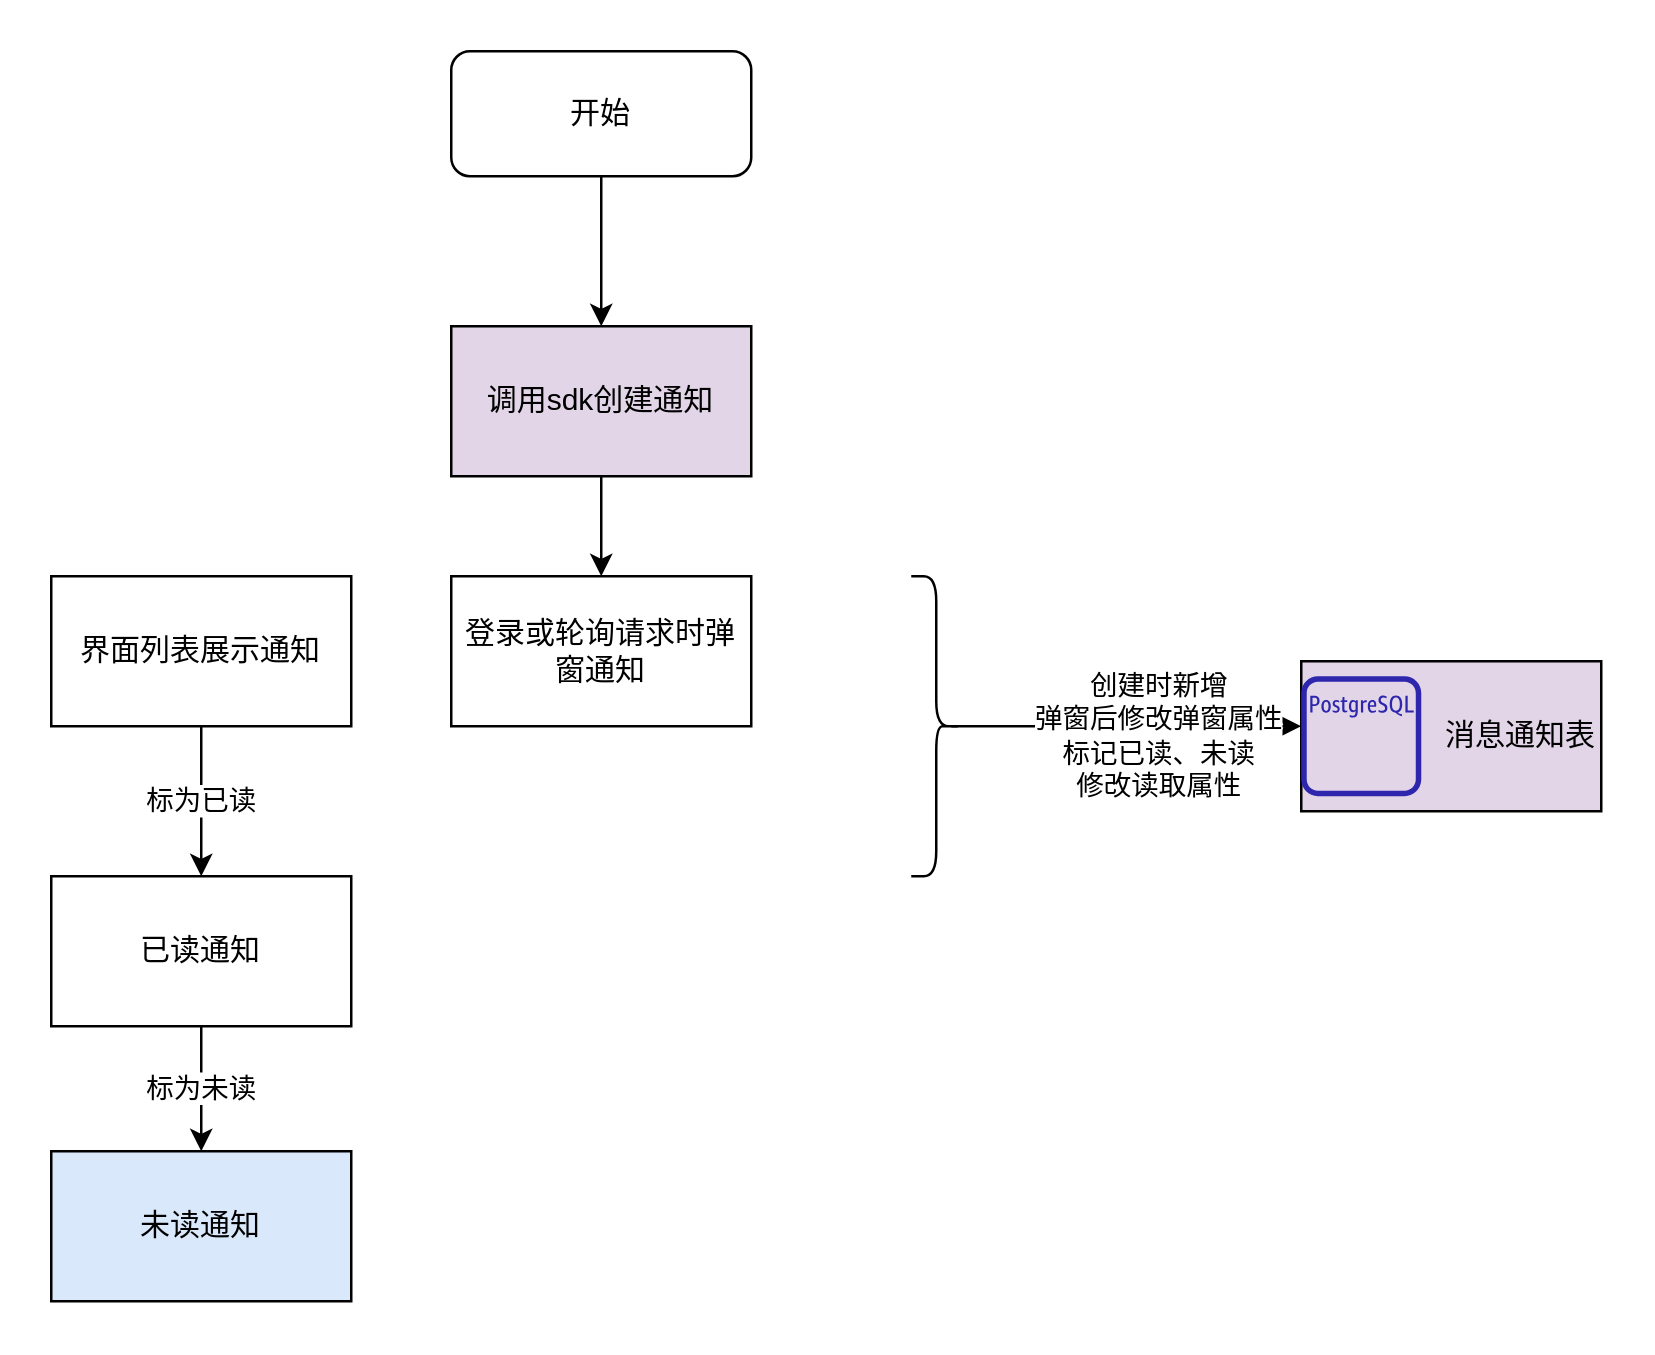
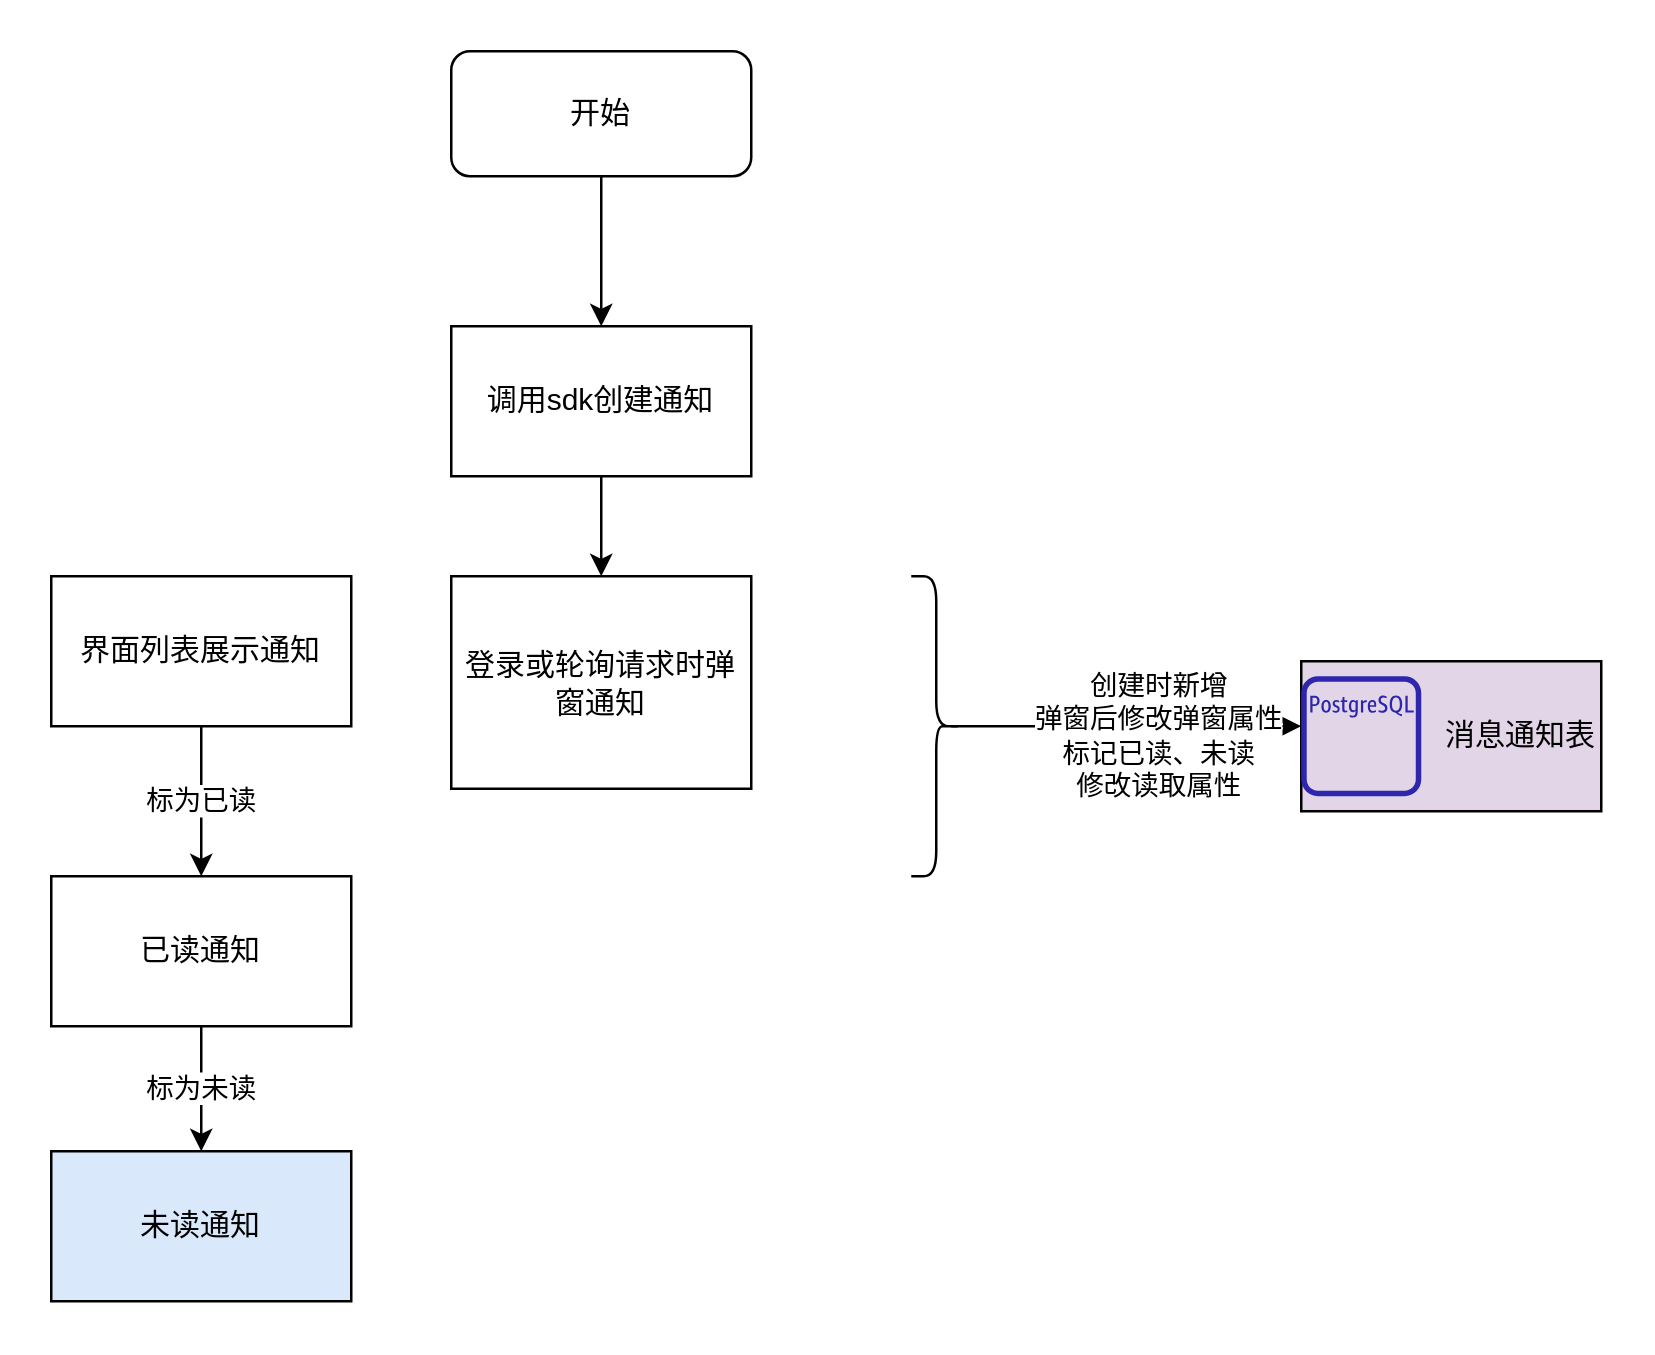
node "调用sdk创建通知": fillcolor #e1d5e7 -> #ffffff
node "登录或轮询请求时弹窗通知": size 300x150 -> 300x213
